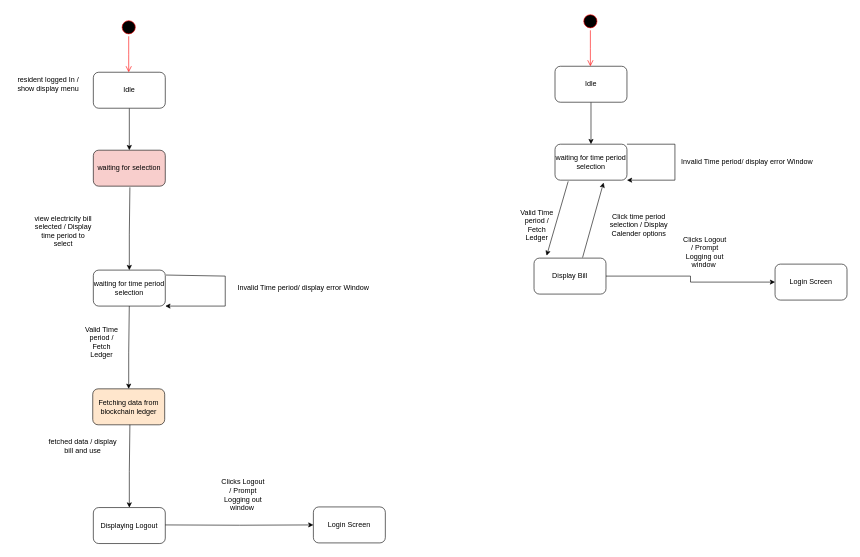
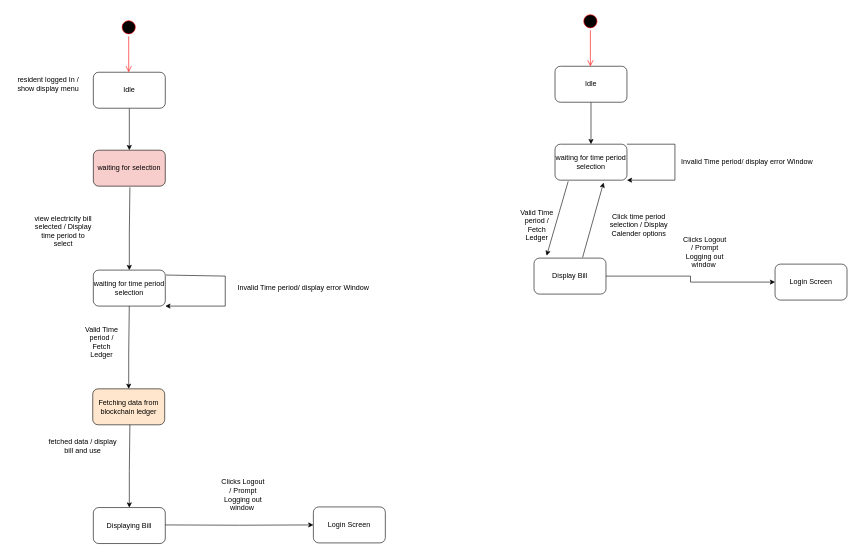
node "Displaying Logout": label "Displaying Logout" -> "Displaying Bill"
